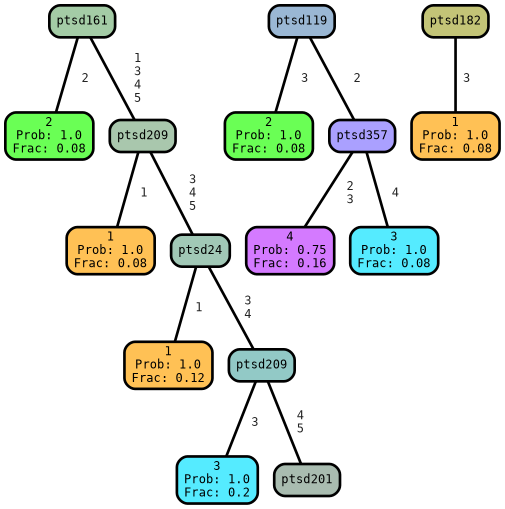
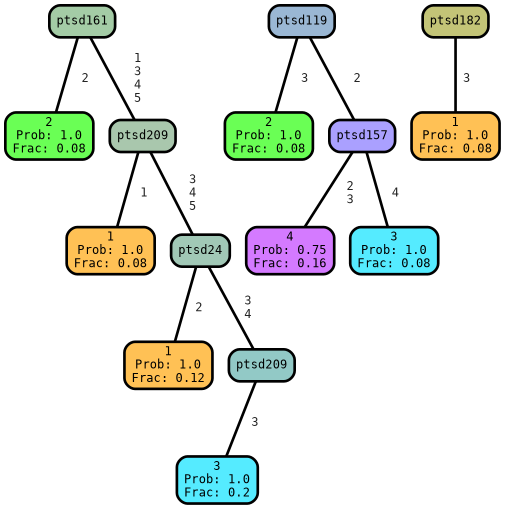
node "ptsd357": label "ptsd357" -> "ptsd157"
edge "ptsd24" -- "1 Prob: 1.0 Frac: 0.12": label " 1" -> " 2"
node "ptsd201": removed
